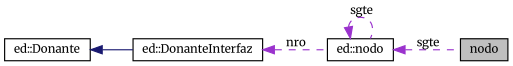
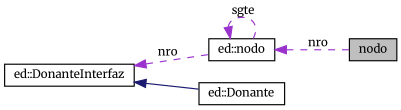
edge "nodo" -> "ed::nodo": label " sgte" -> " nro"
edge "ed::DonanteInterfaz" -> "ed::Donante": reversed
